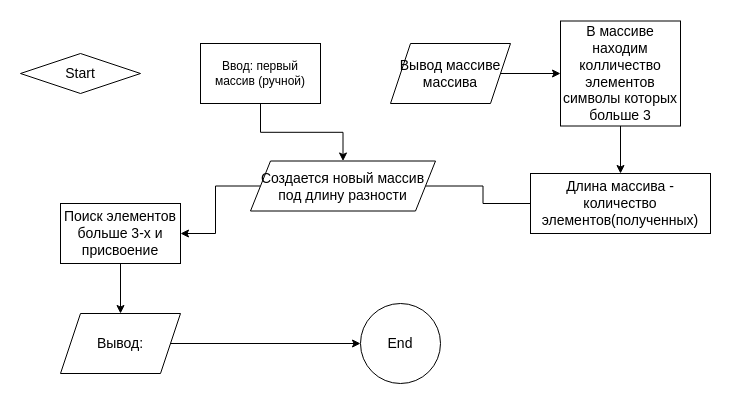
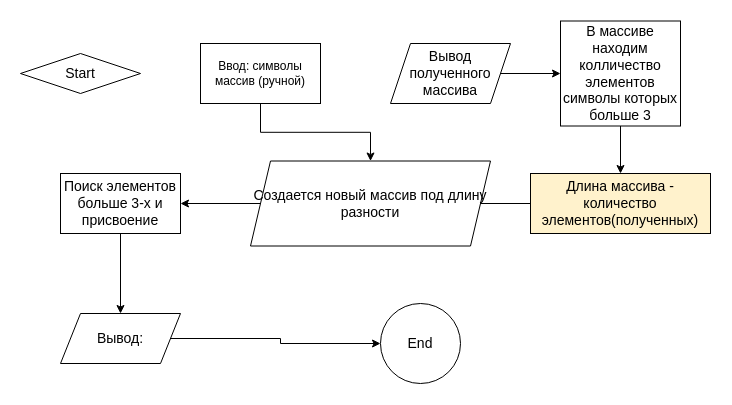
node "Ввод: первый массив (ручной)": label "Ввод: первый массив (ручной)" -> "Ввод: символы массив (ручной)"
node "Вывод массиве массива": label "Вывод массиве массива" -> "Вывод полученного массива"
node "Создается новый массив под длину разности": size 185x50 -> 240x85
node "Длина массива - количество элементов(полученных)": fillcolor #ffffff -> #fff2cc
node "Поиск элементов больше 3-х и присвоение": moved (121, 234) -> (121, 204)
node "Вывод:": size 120x60 -> 120x50
node "End": moved (401, 344) -> (421, 344)
